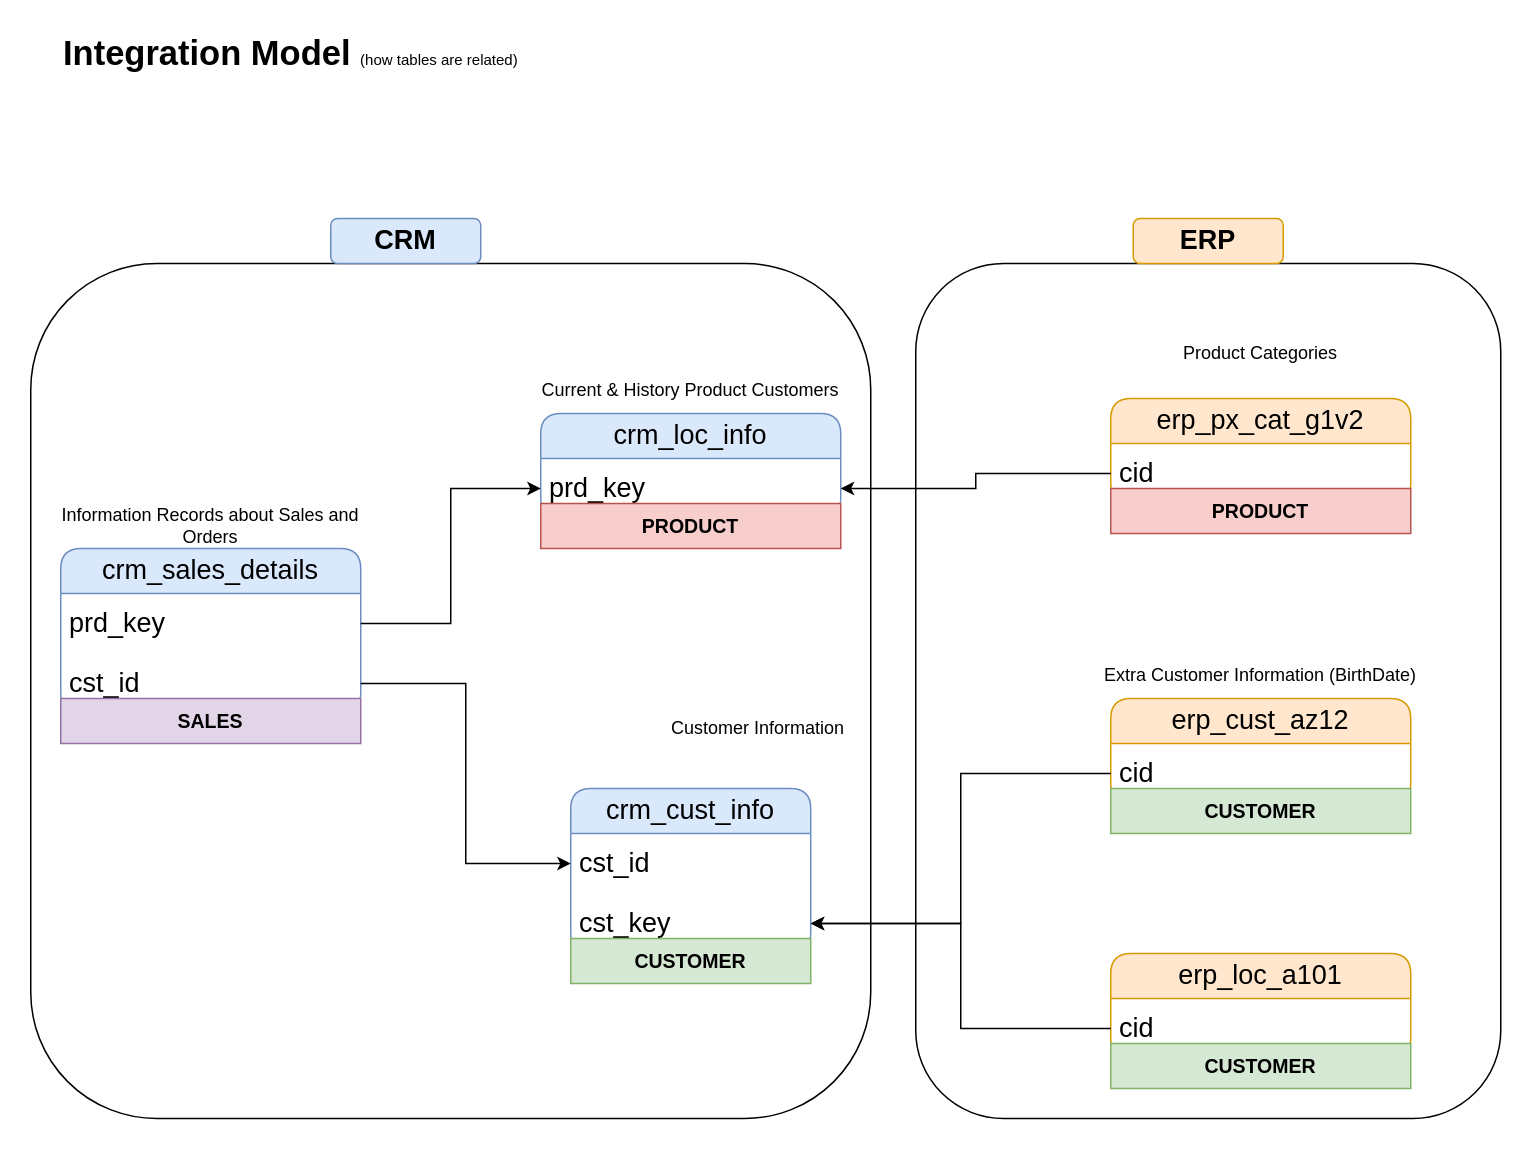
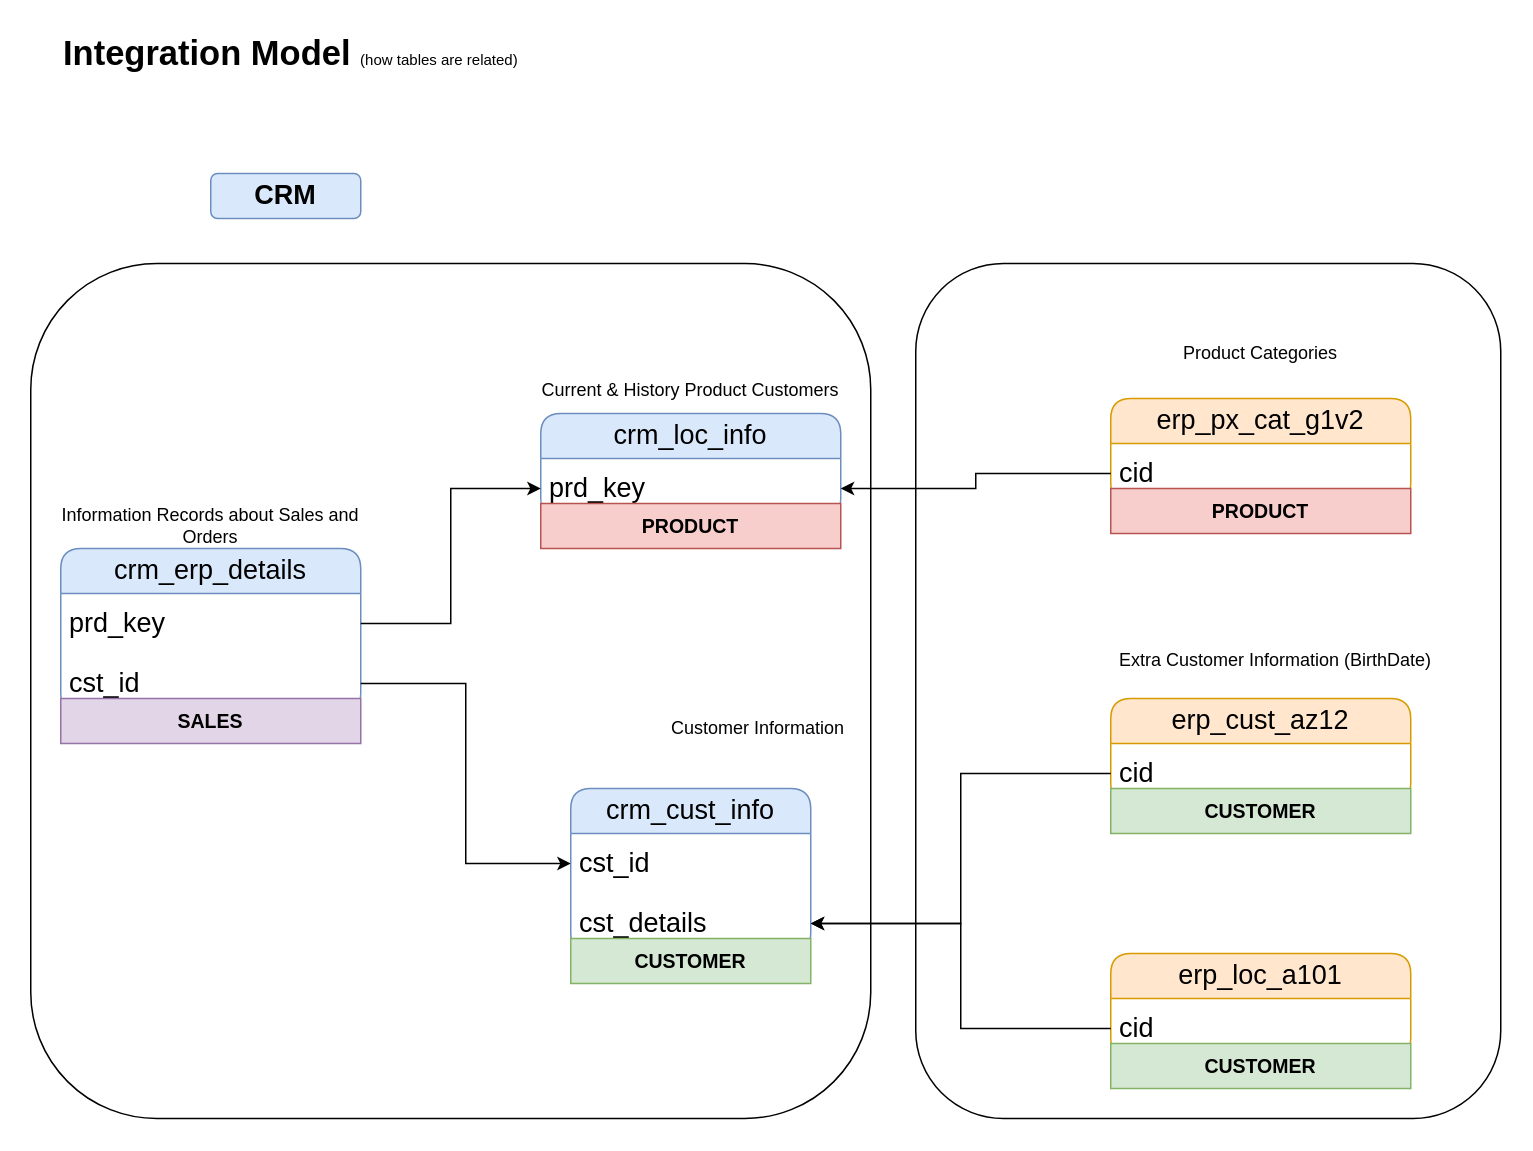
node "CRM": moved (406, 241) -> (286, 196)
node "ERP": removed
node "crm_sales_details": label "crm_sales_details" -> "crm_erp_details"
node "Extra Customer Information (BirthDate)": moved (1261, 676) -> (1276, 661)
node "cst_key": label "cst_key" -> "cst_details"
